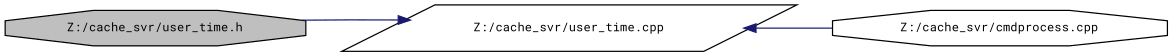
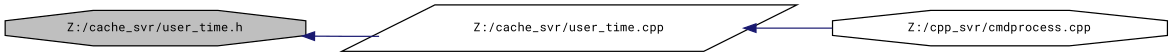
edge "Z:/cache_svr/user_time.h" -> "Z:/cache_svr/user_time.cpp": reversed
node "Z:/cache_svr/cmdprocess.cpp": label "Z:/cache_svr/cmdprocess.cpp" -> "Z:/cpp_svr/cmdprocess.cpp"
